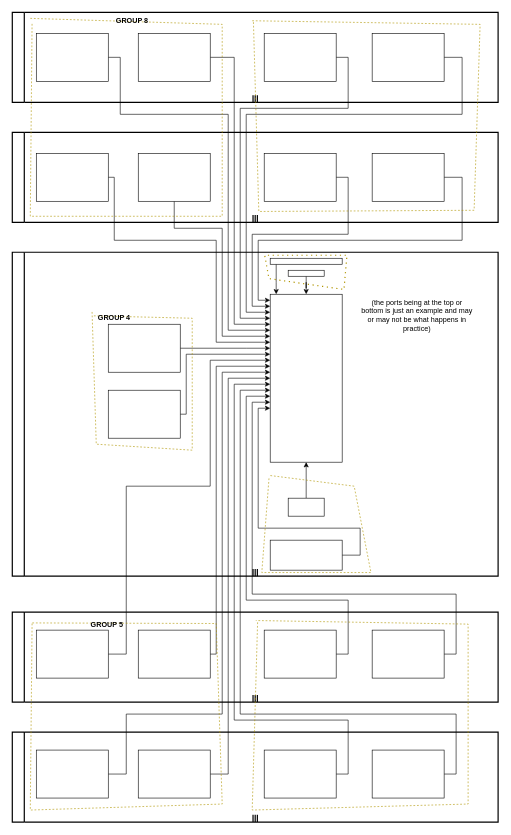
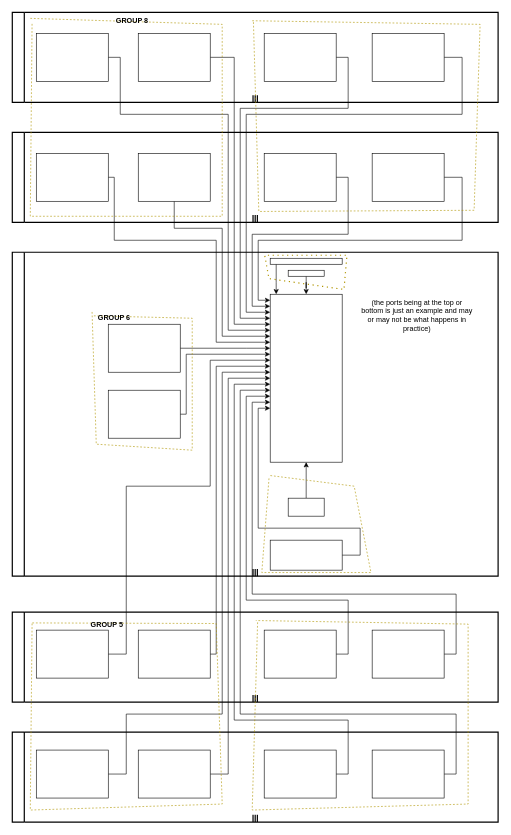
node "GROUP 4": label "GROUP 4" -> "GROUP 6"
